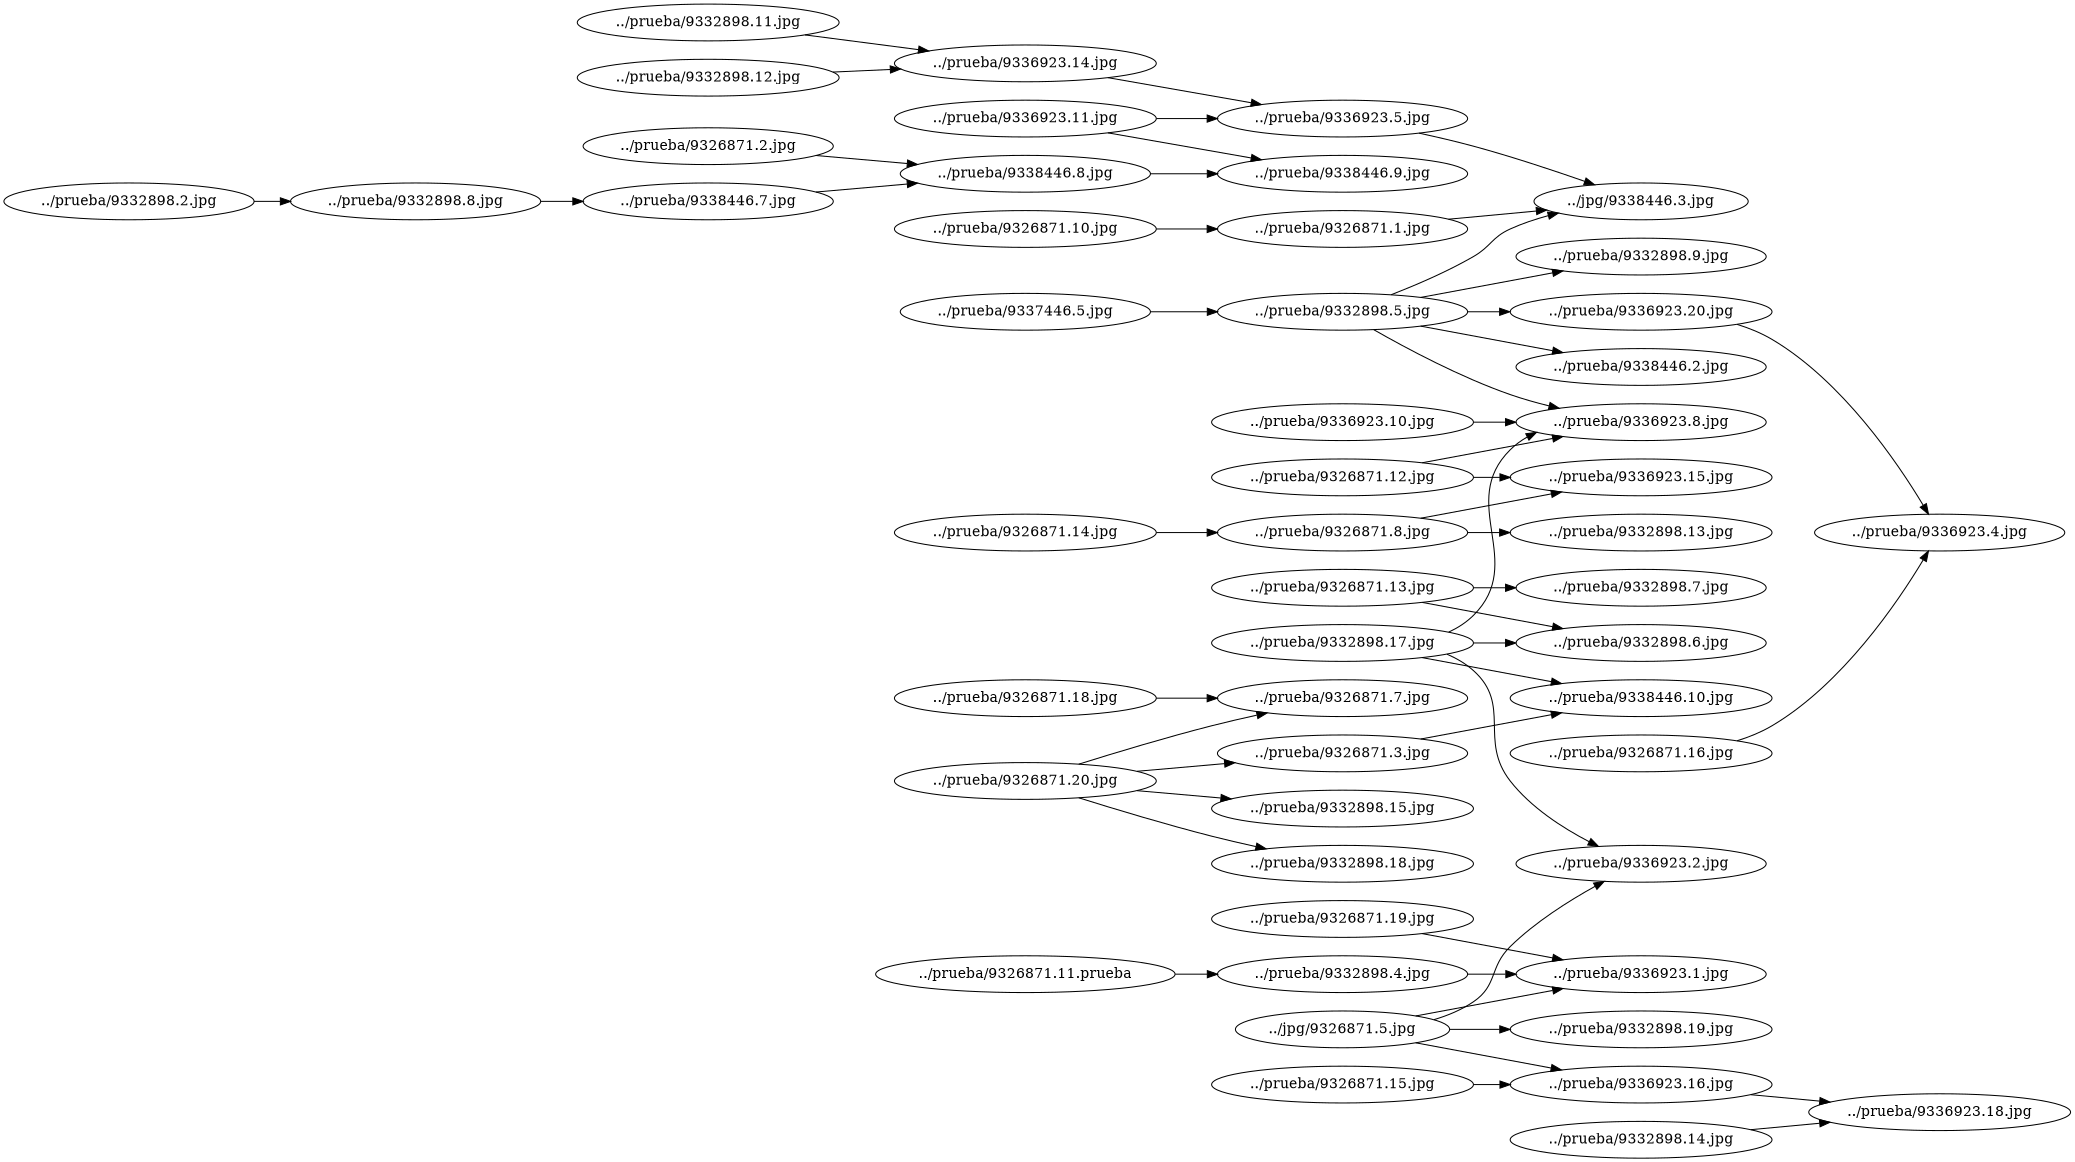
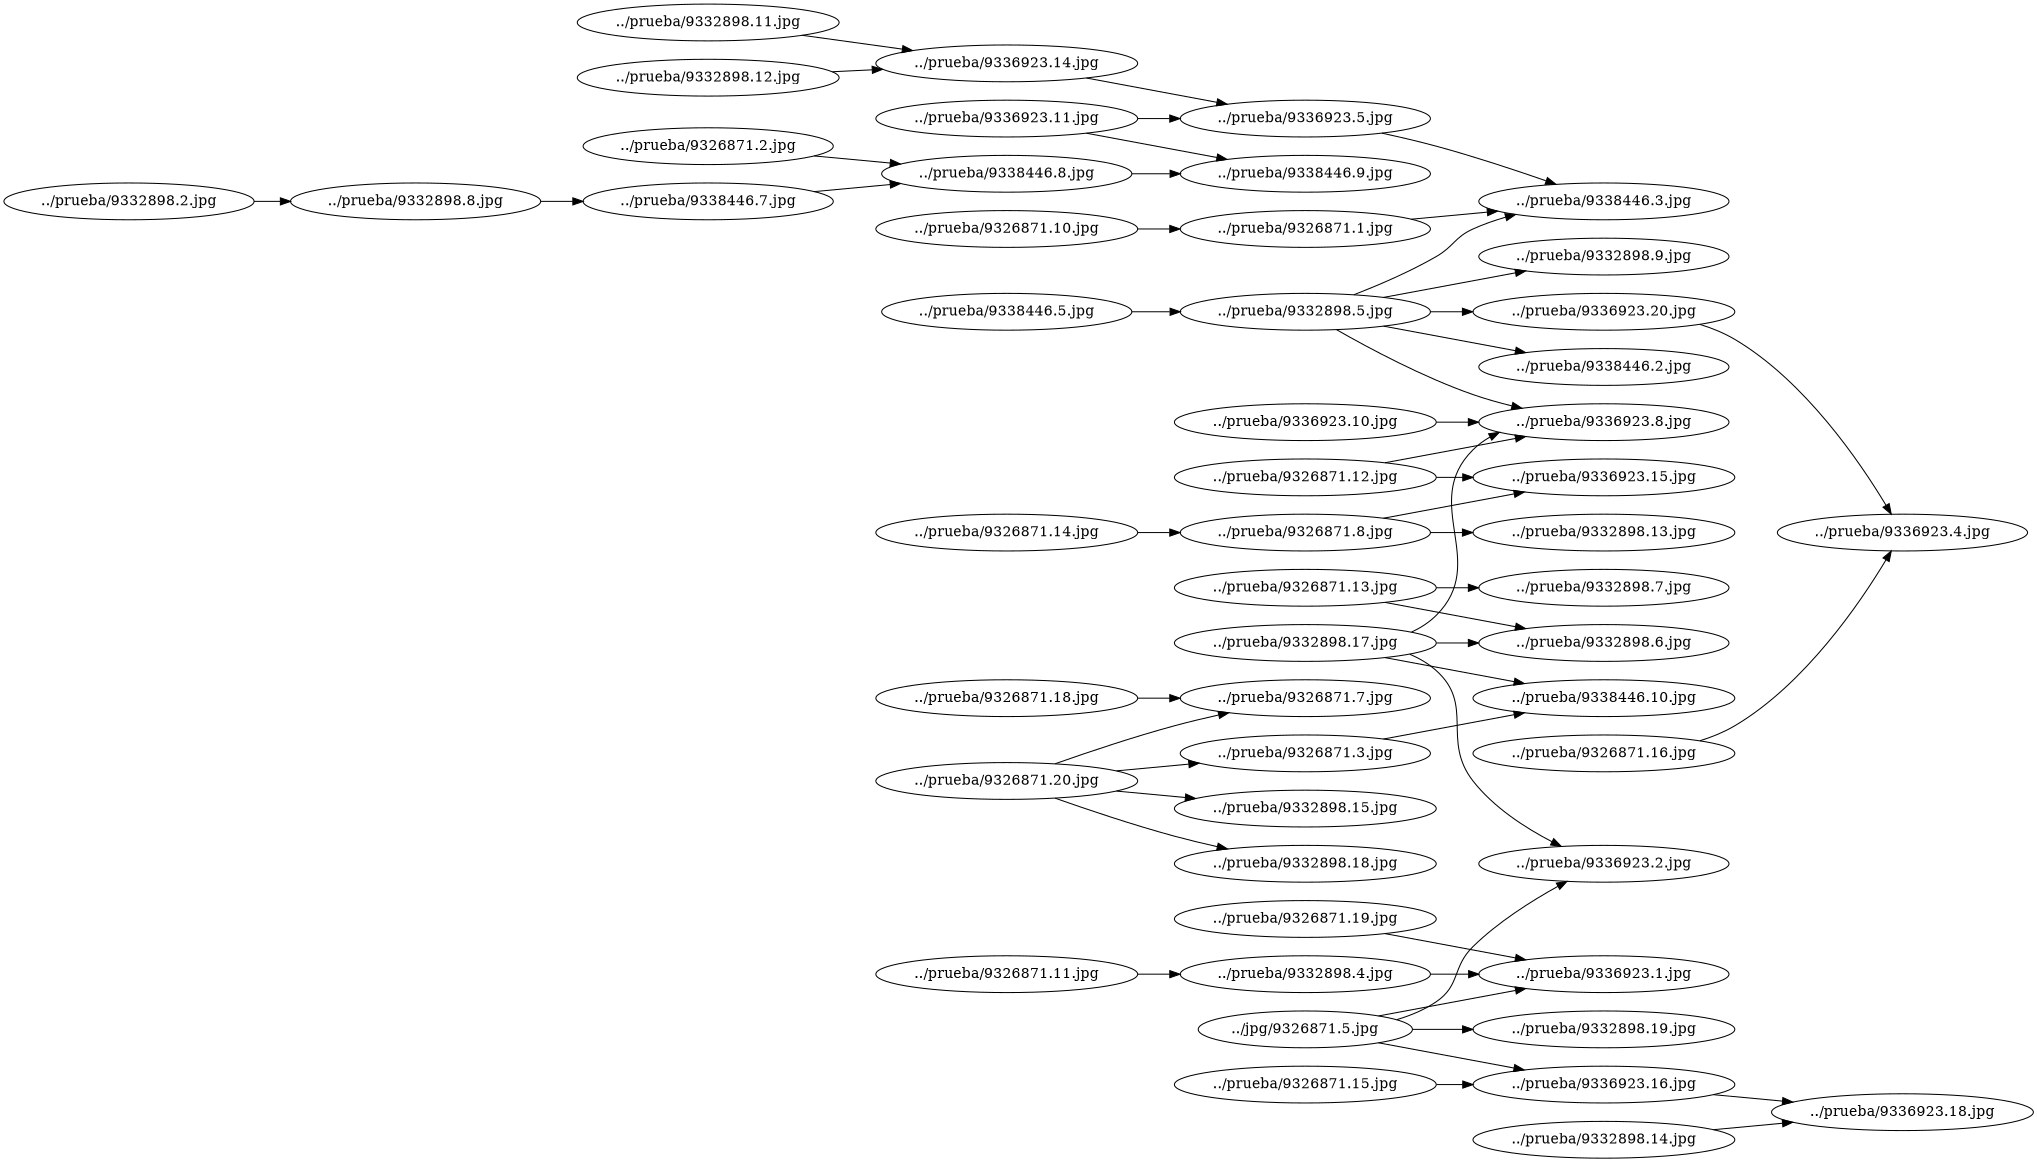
node "../jpg/9338446.3.jpg": label "../jpg/9338446.3.jpg" -> "../prueba/9338446.3.jpg"
node "../prueba/9337446.5.jpg": label "../prueba/9337446.5.jpg" -> "../prueba/9338446.5.jpg"
node "../prueba/9326871.11.prueba": label "../prueba/9326871.11.prueba" -> "../prueba/9326871.11.jpg"
